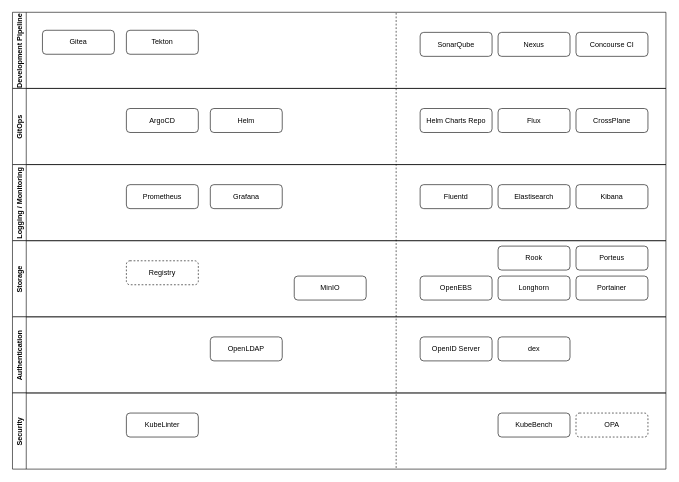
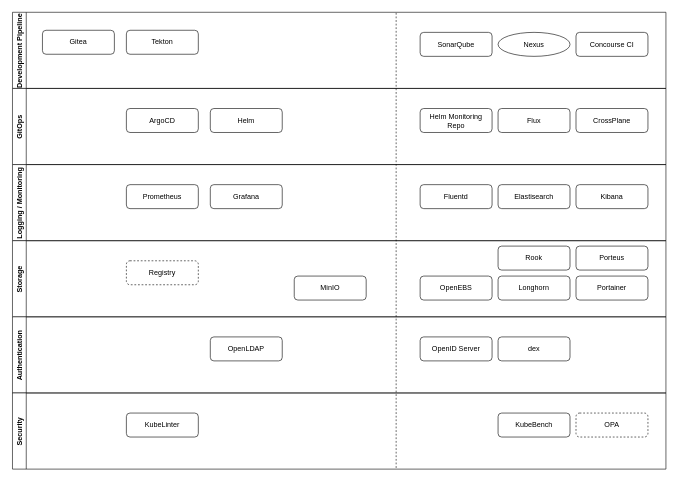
node "Nexus": shape rounded rectangle -> ellipse
node "Helm Charts Repo": label "Helm Charts Repo" -> "Helm Monitoring Repo"
